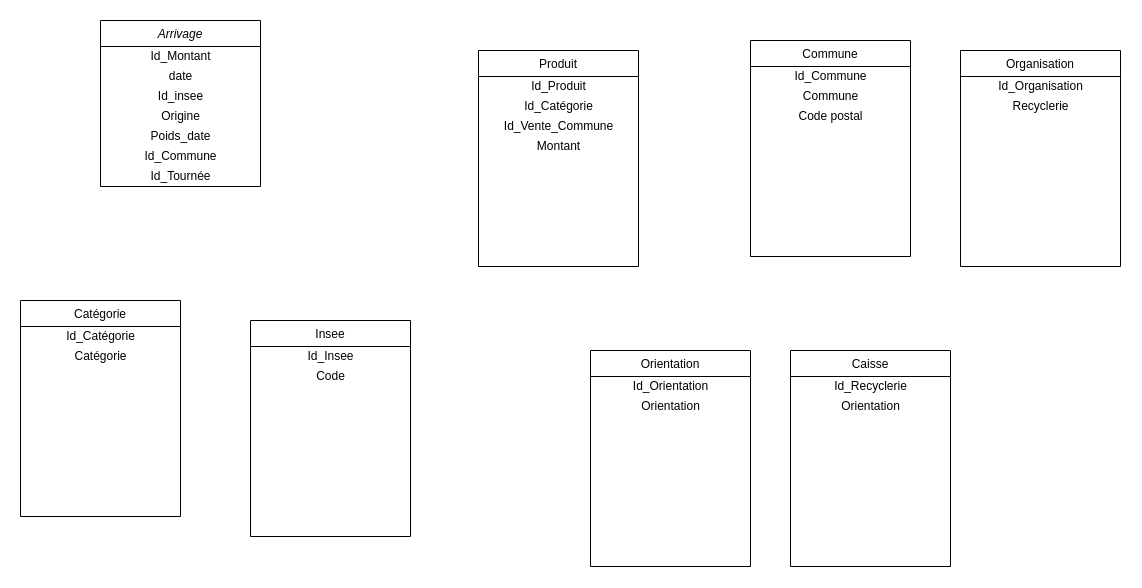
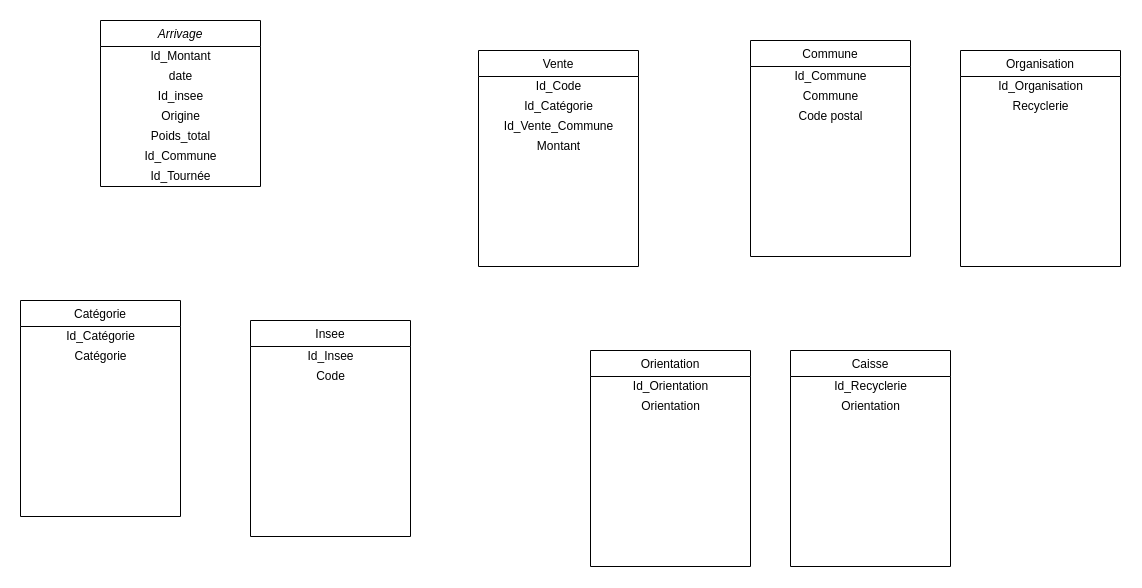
node "Produit": label "Produit" -> "Vente"
node "Id_Produit": label "Id_Produit" -> "Id_Code"
node "Poids_date": label "Poids_date" -> "Poids_total"
